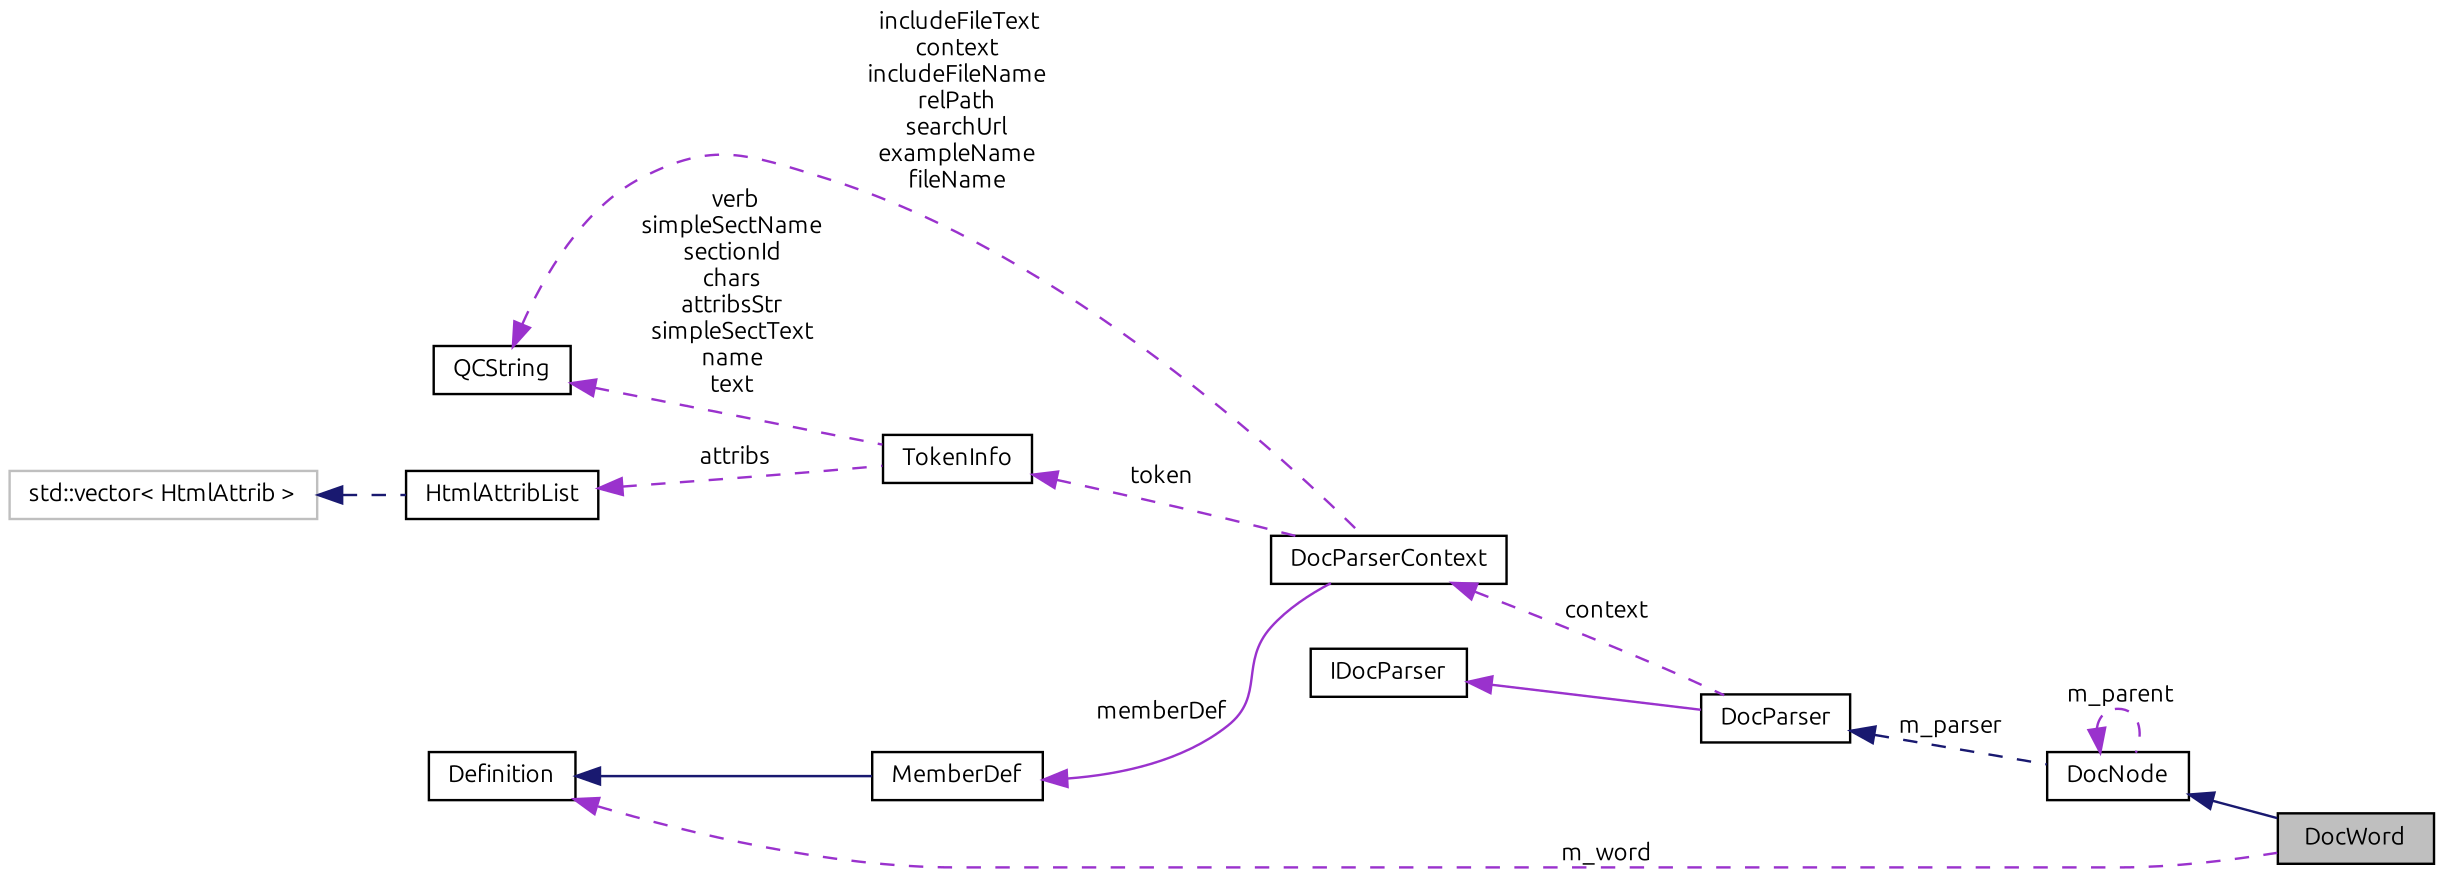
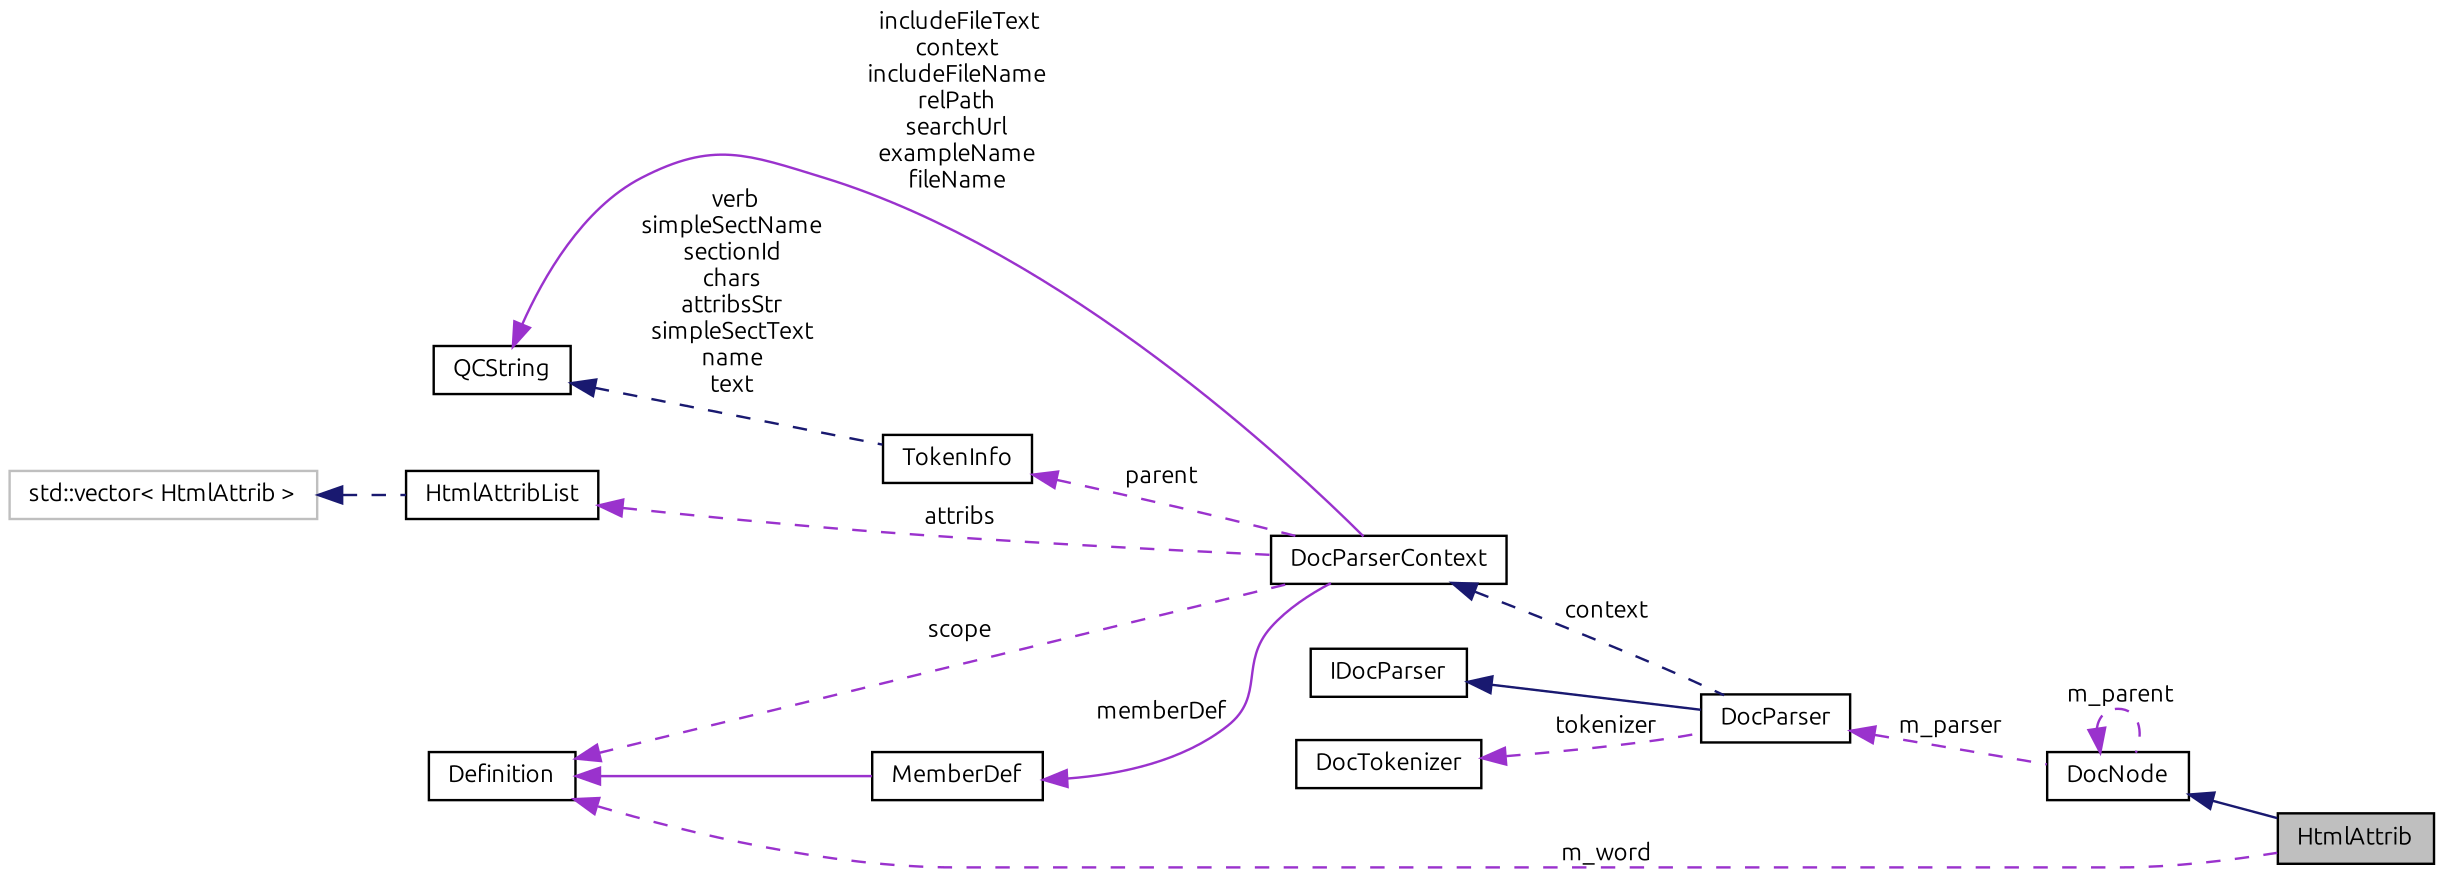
edge "DocParserContext" -> "QCString": style dashed -> solid
edge "TokenInfo" -> "QCString": color darkorchid3 -> midnightblue
edge "TokenInfo" -> "HtmlAttribList": now "DocParserContext" -> "HtmlAttribList"
edge "DocParserContext" -> "TokenInfo": label " token" -> " parent"
edge "DocParser" -> "DocParserContext": color darkorchid3 -> midnightblue
edge "DocParserContext" -> "Definition": added, label "scope"
edge "DocParser" -> "IDocParser": color darkorchid3 -> midnightblue
edge "DocNode" -> "DocParser": color midnightblue -> darkorchid3
node "DocTokenizer": added
edge "MemberDef" -> "Definition": color midnightblue -> darkorchid3
node "DocWord": label "DocWord" -> "HtmlAttrib"
